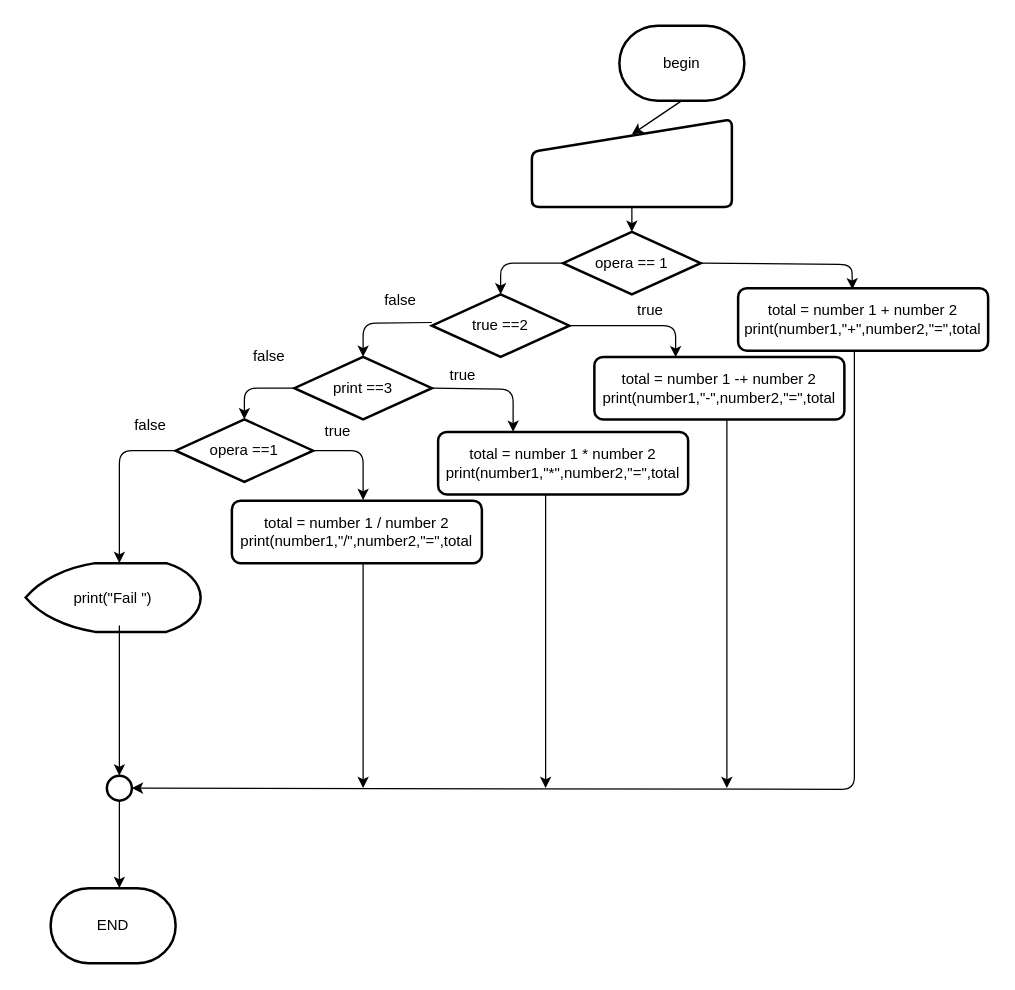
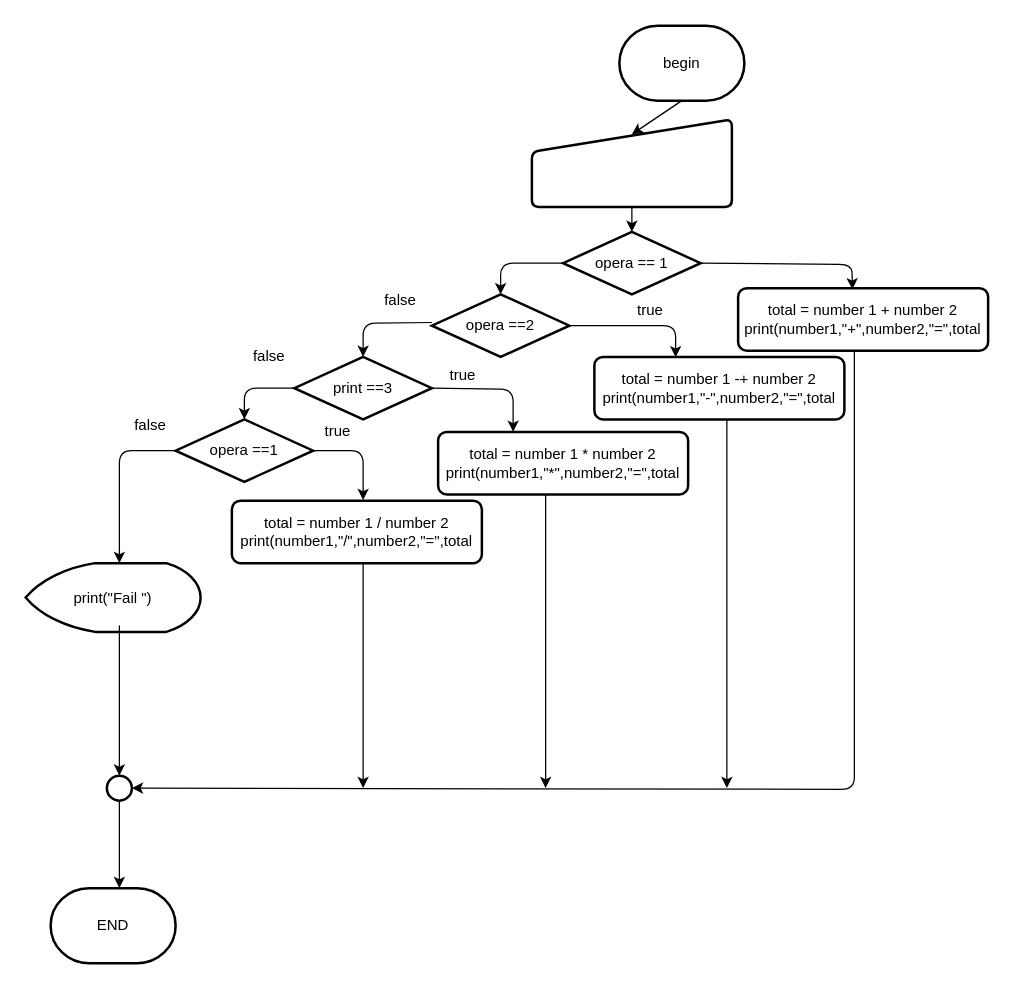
node "true ==2": label "true ==2" -> "opera ==2"
